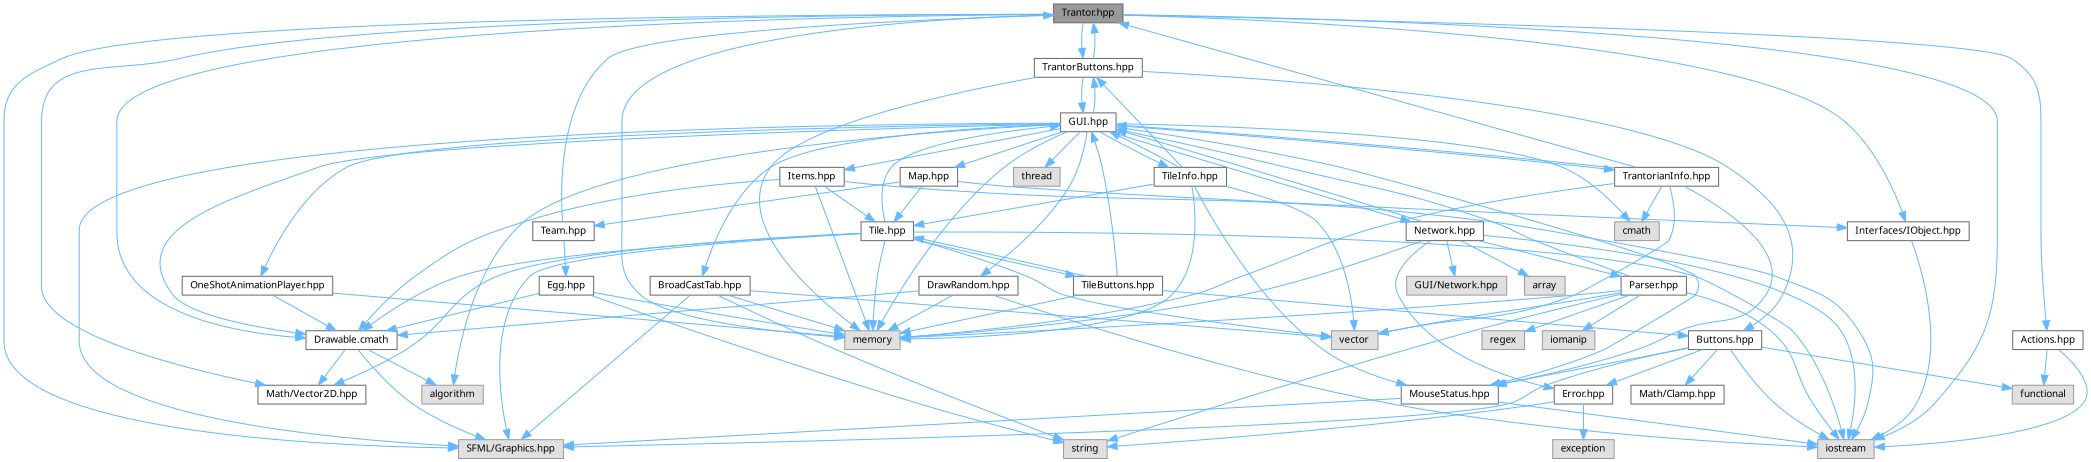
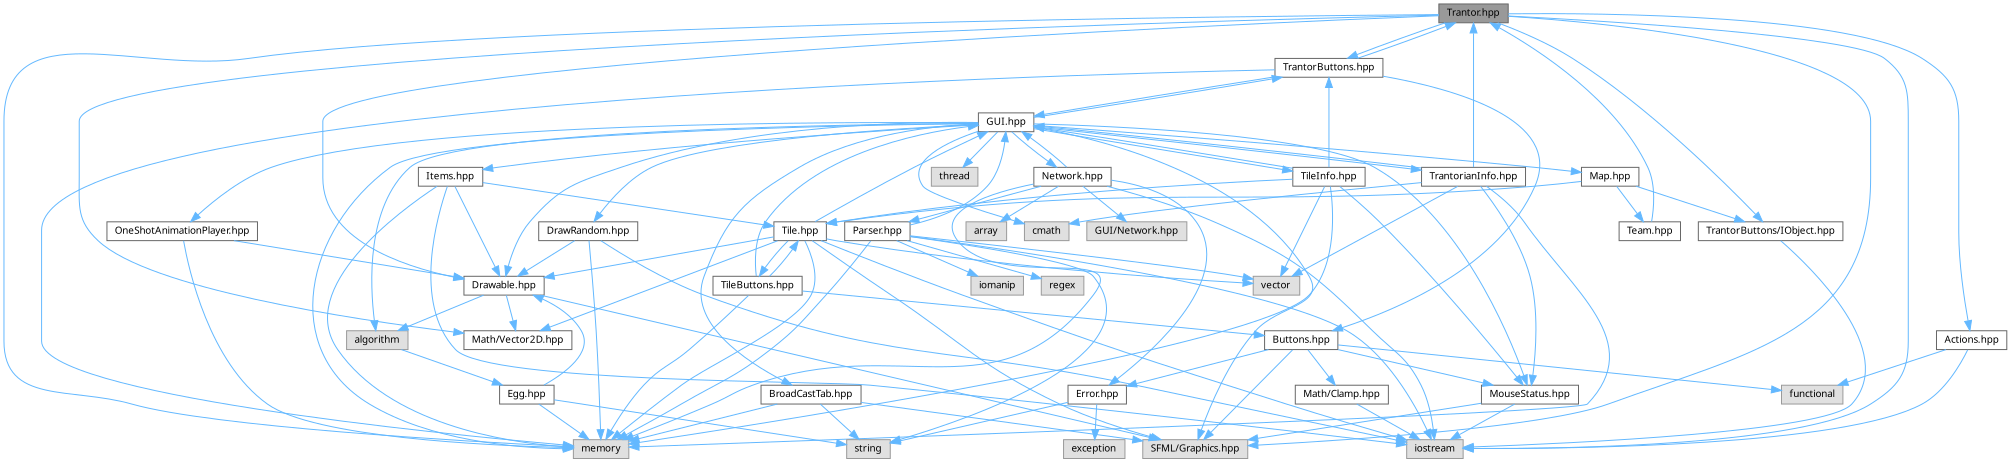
node "Interfaces/IObject.hpp": label "Interfaces/IObject.hpp" -> "TrantorButtons/IObject.hpp"
edge "Team.hpp" -> "Egg.hpp": now "algorithm" -> "Egg.hpp"
edge "BroadCastTab.hpp" -> "vector": removed
node "Drawable.cmath": label "Drawable.cmath" -> "Drawable.hpp"
edge "Buttons.hpp" -> "iostream": now "Math/Clamp.hpp" -> "iostream"
